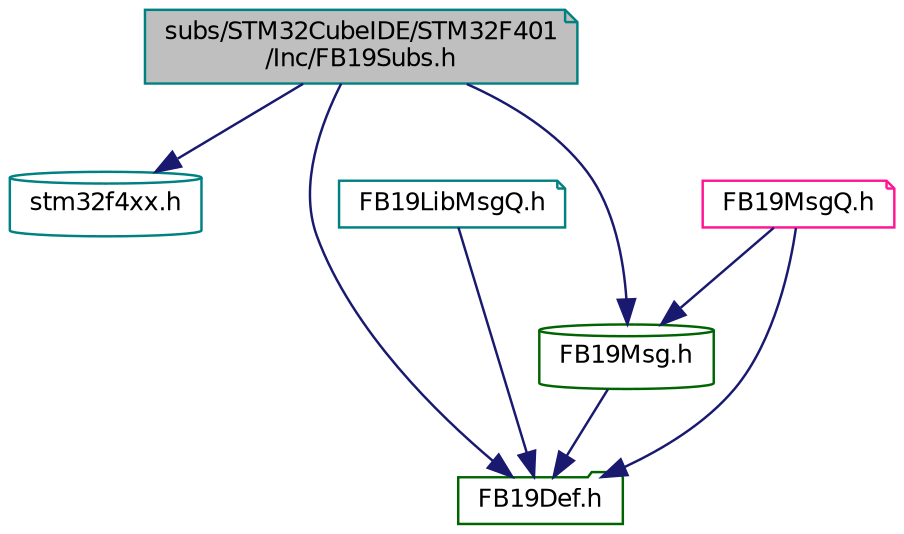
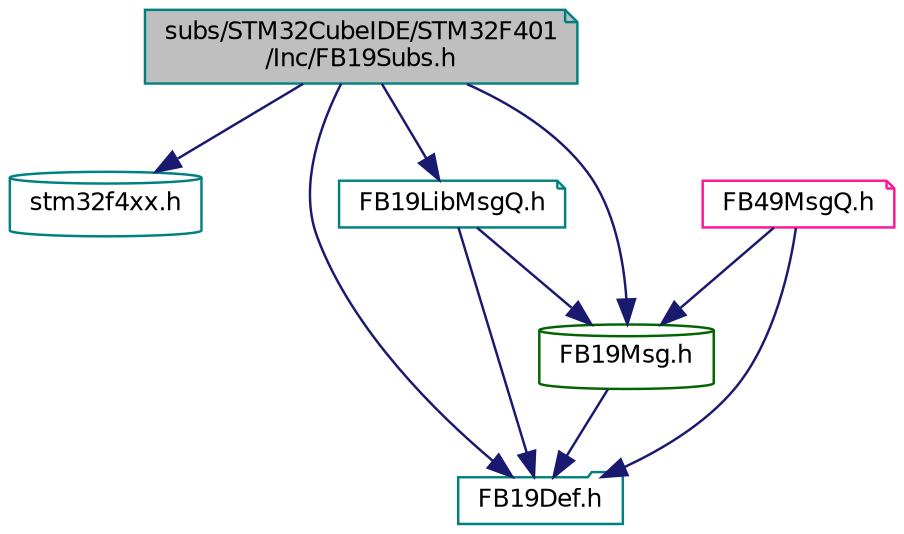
edge "subs/STM32CubeIDE/STM32F401 /Inc/FB19Subs.h" -> "FB19LibMsgQ.h": added
node "FB19MsgQ.h": label "FB19MsgQ.h" -> "FB49MsgQ.h"
edge "FB19LibMsgQ.h" -> "FB19Msg.h": added
node "FB19Def.h": color darkgreen -> teal
